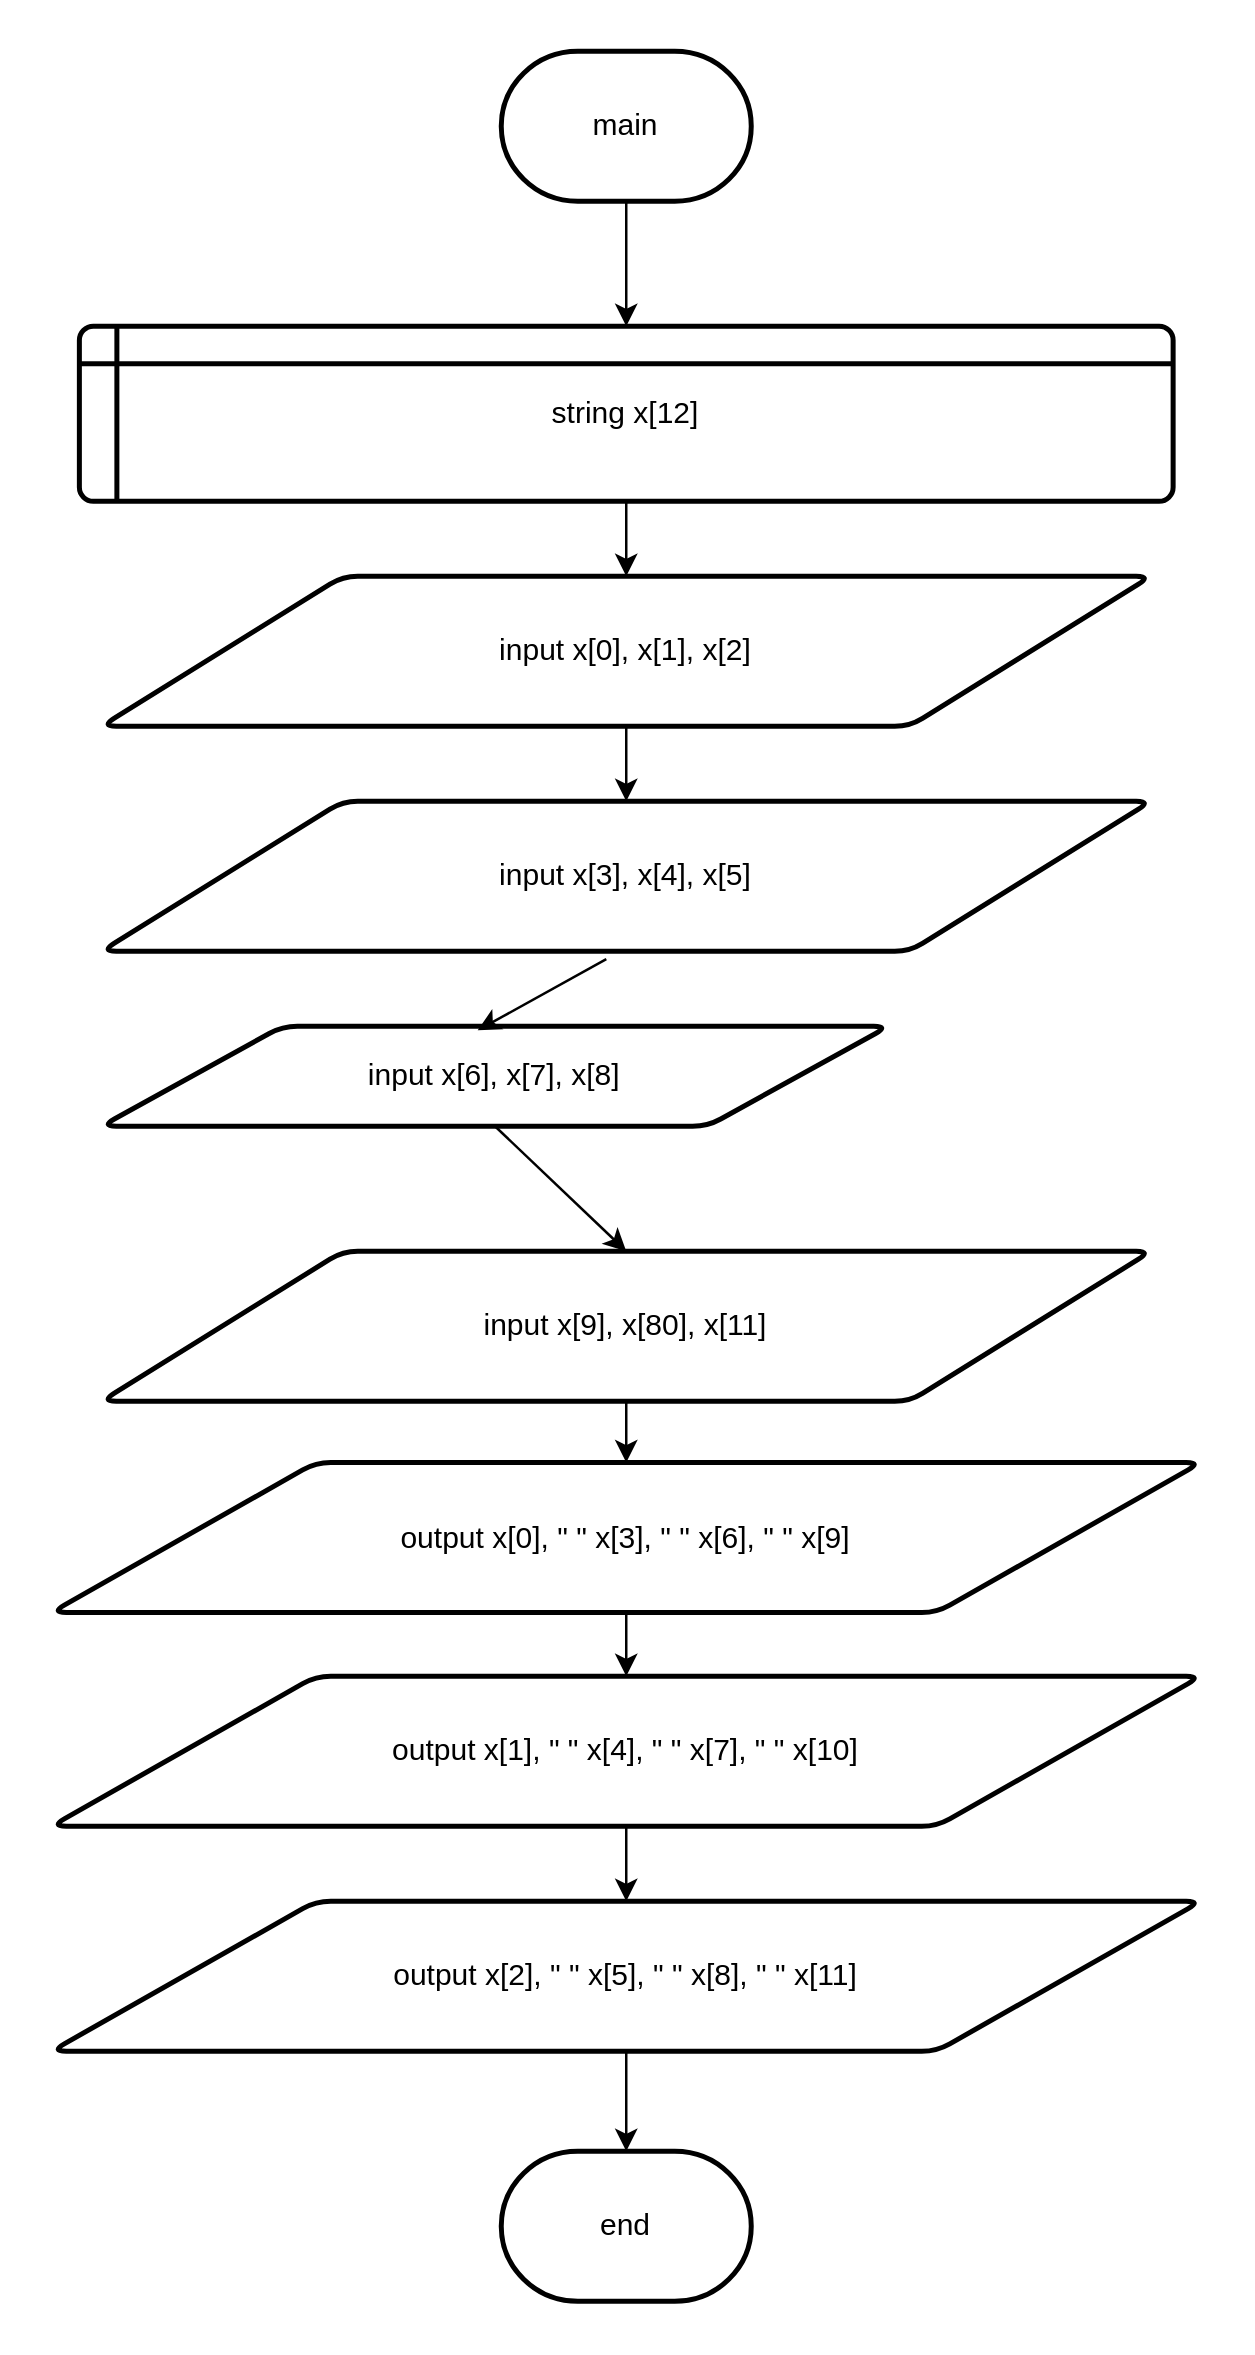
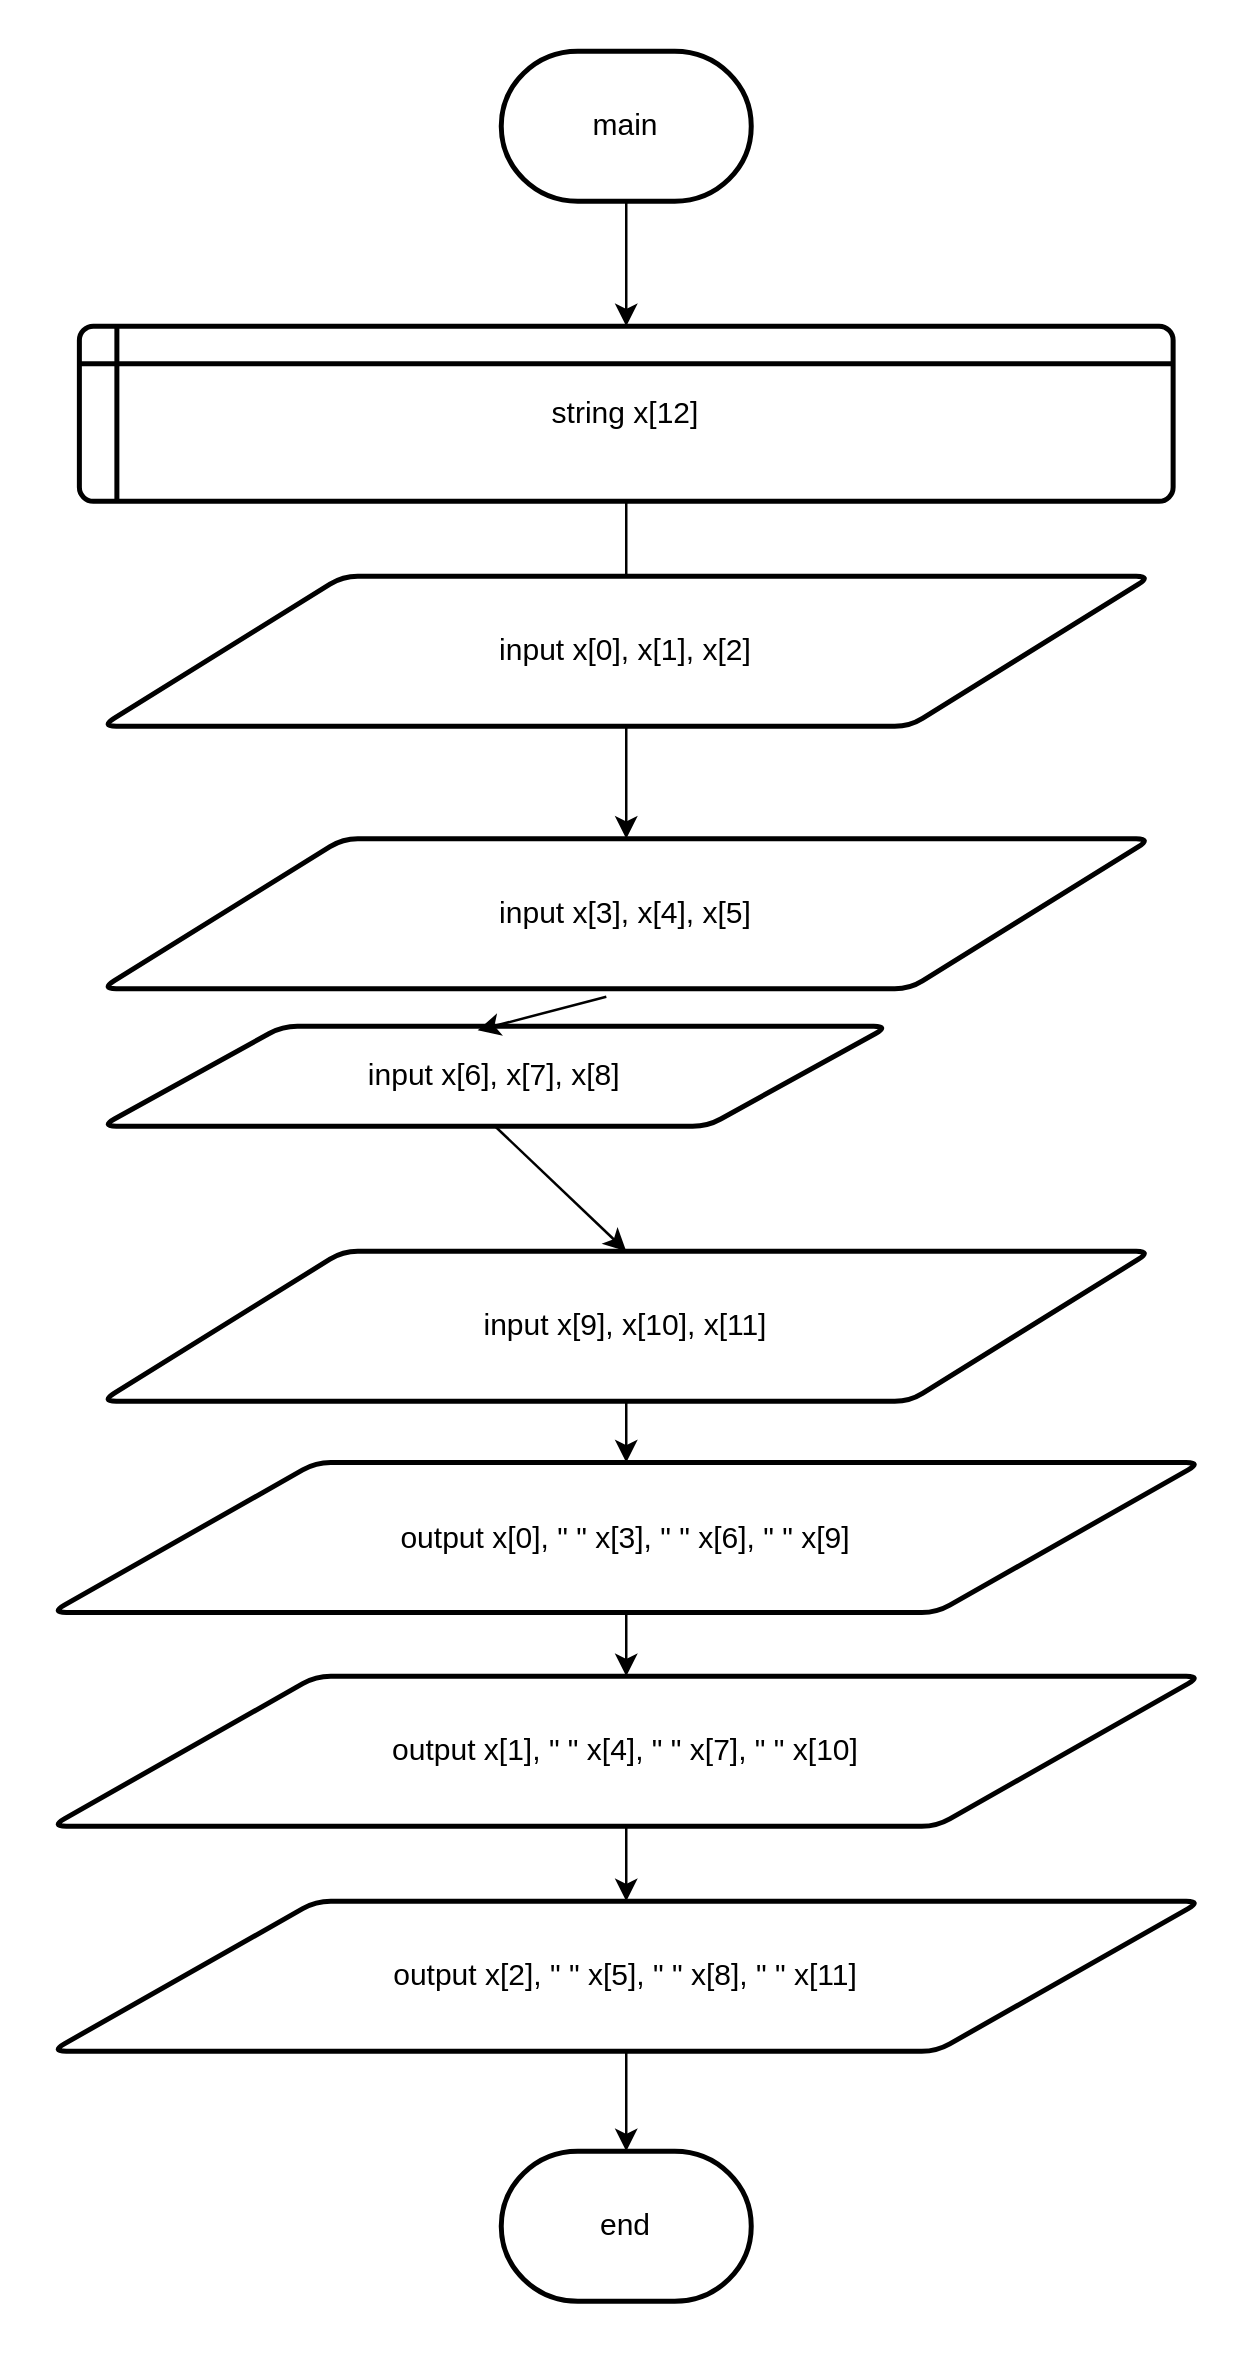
edge "string x[12]" -> "input x[0], x[1], x[2]": arrowhead classic -> none
node "input x[3], x[4], x[5]": moved (626, 876) -> (626, 914)
node "input x[9], x[80], x[11]": label "input x[9], x[80], x[11]" -> "input x[9], x[10], x[11]"
